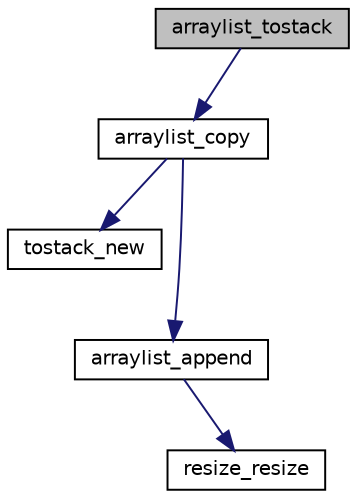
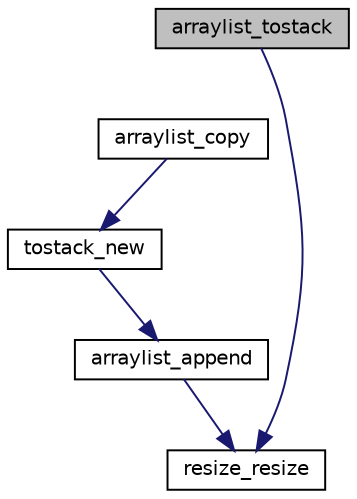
edge "arraylist_tostack" -> "arraylist_copy": now "arraylist_tostack" -> "resize_resize"
edge "arraylist_copy" -> "arraylist_append": now "tostack_new" -> "arraylist_append"
